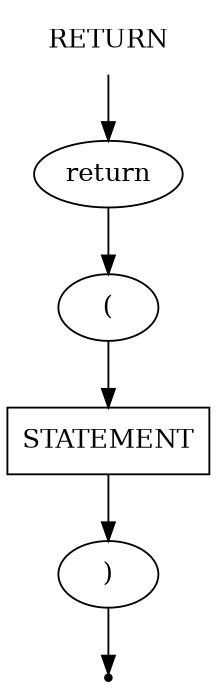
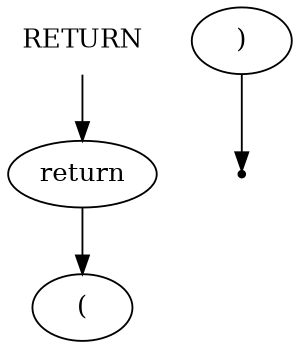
node "STATEMENT": removed
